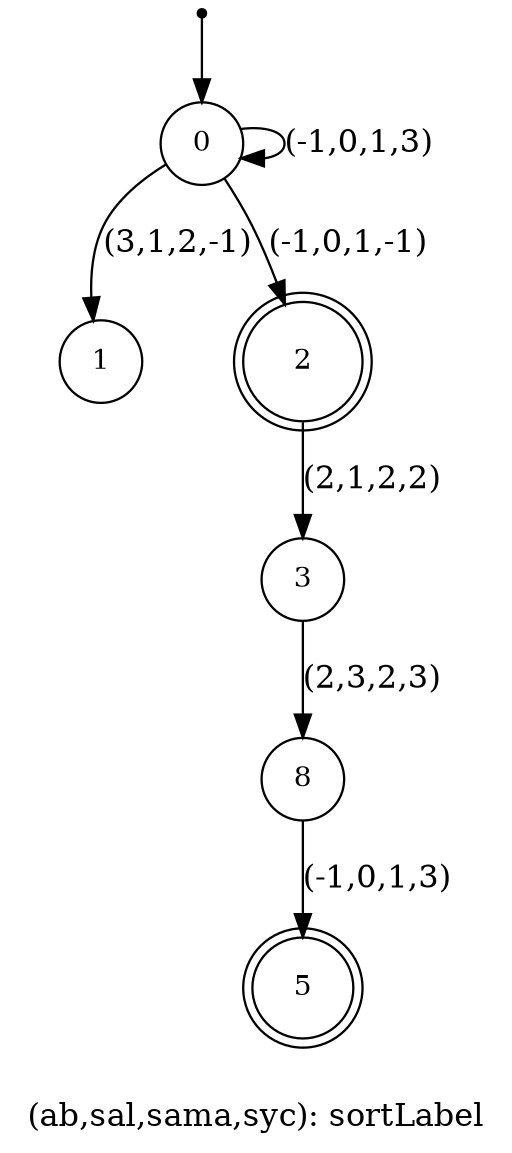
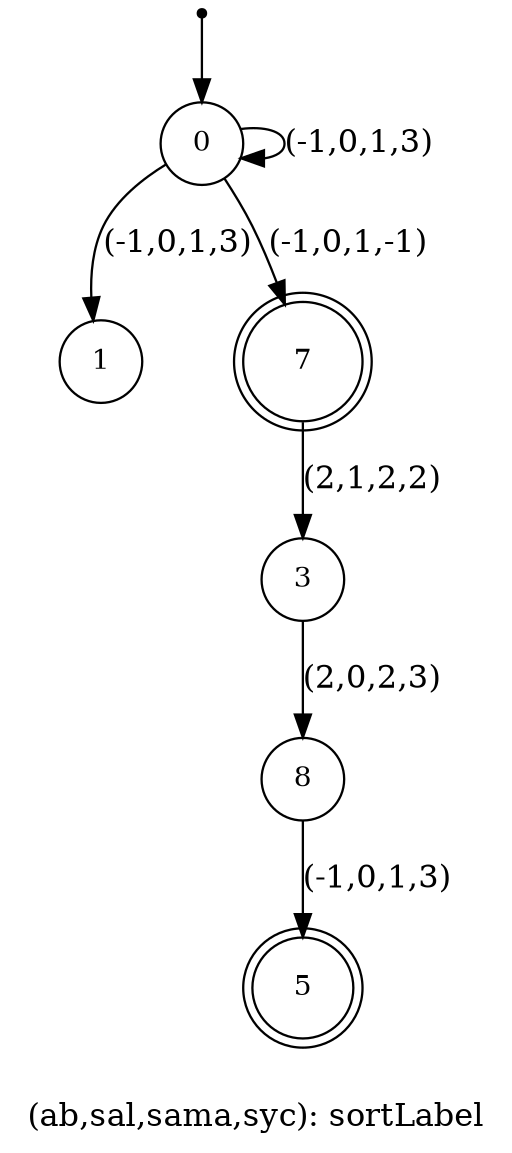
edge "0" -> "1": label "(3,1,2,-1)" -> "(-1,0,1,3)"
node "2": label "2" -> "7"
edge "3" -> "8": label "(2,3,2,3)" -> "(2,0,2,3)"
